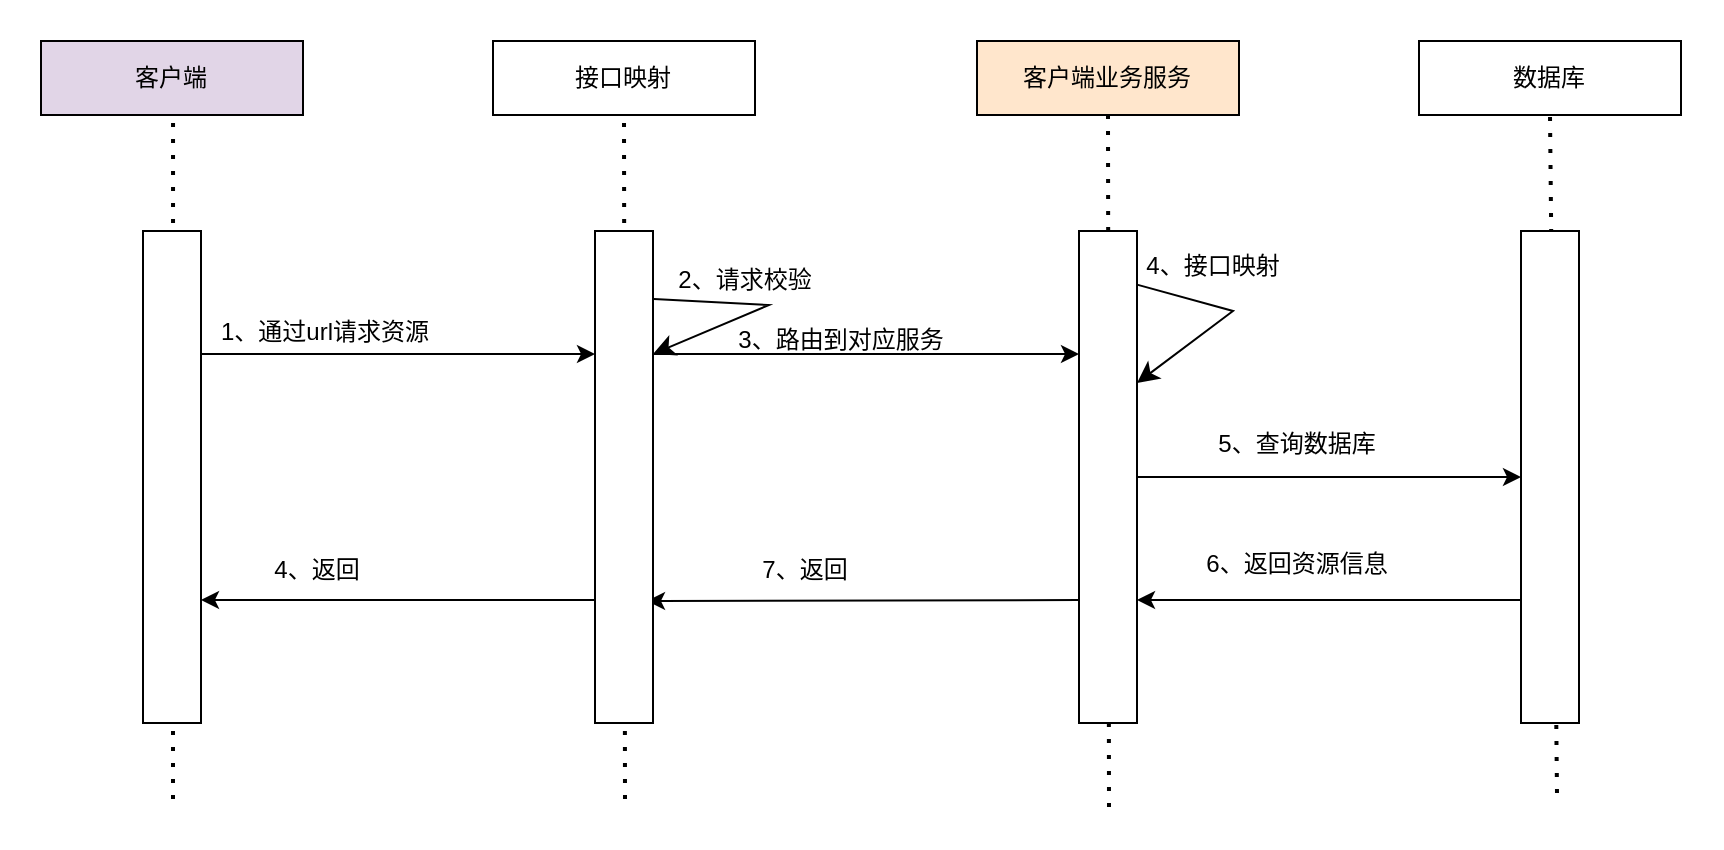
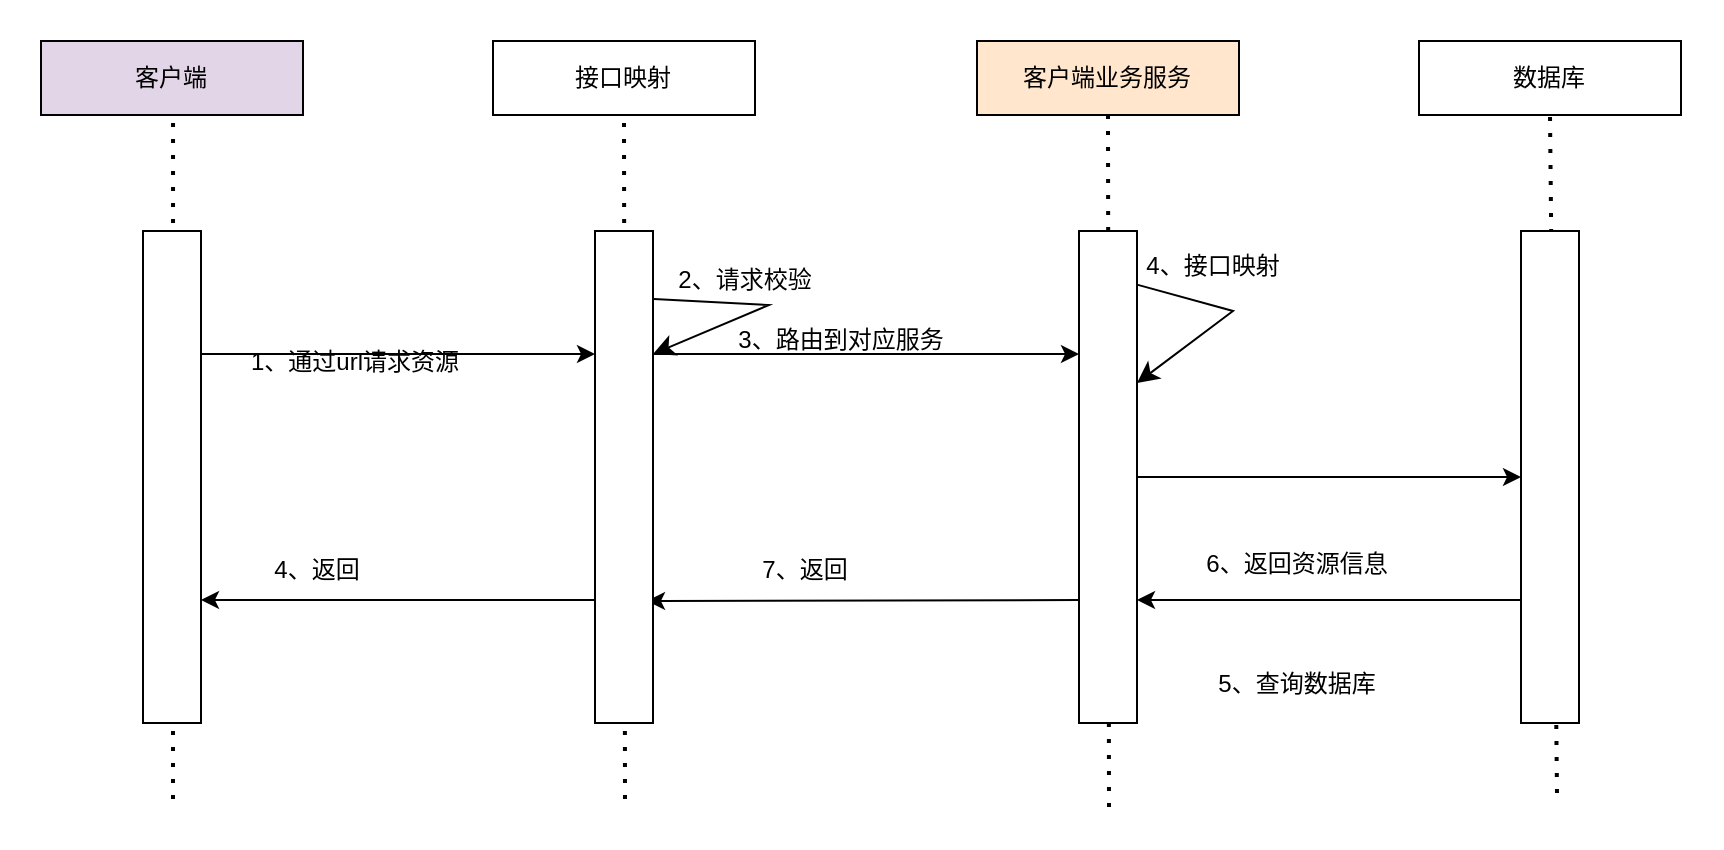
node "1、通过url请求资源": moved (325, 333) -> (355, 363)
node "5、查询数据库": moved (1296, 445) -> (1296, 685)
